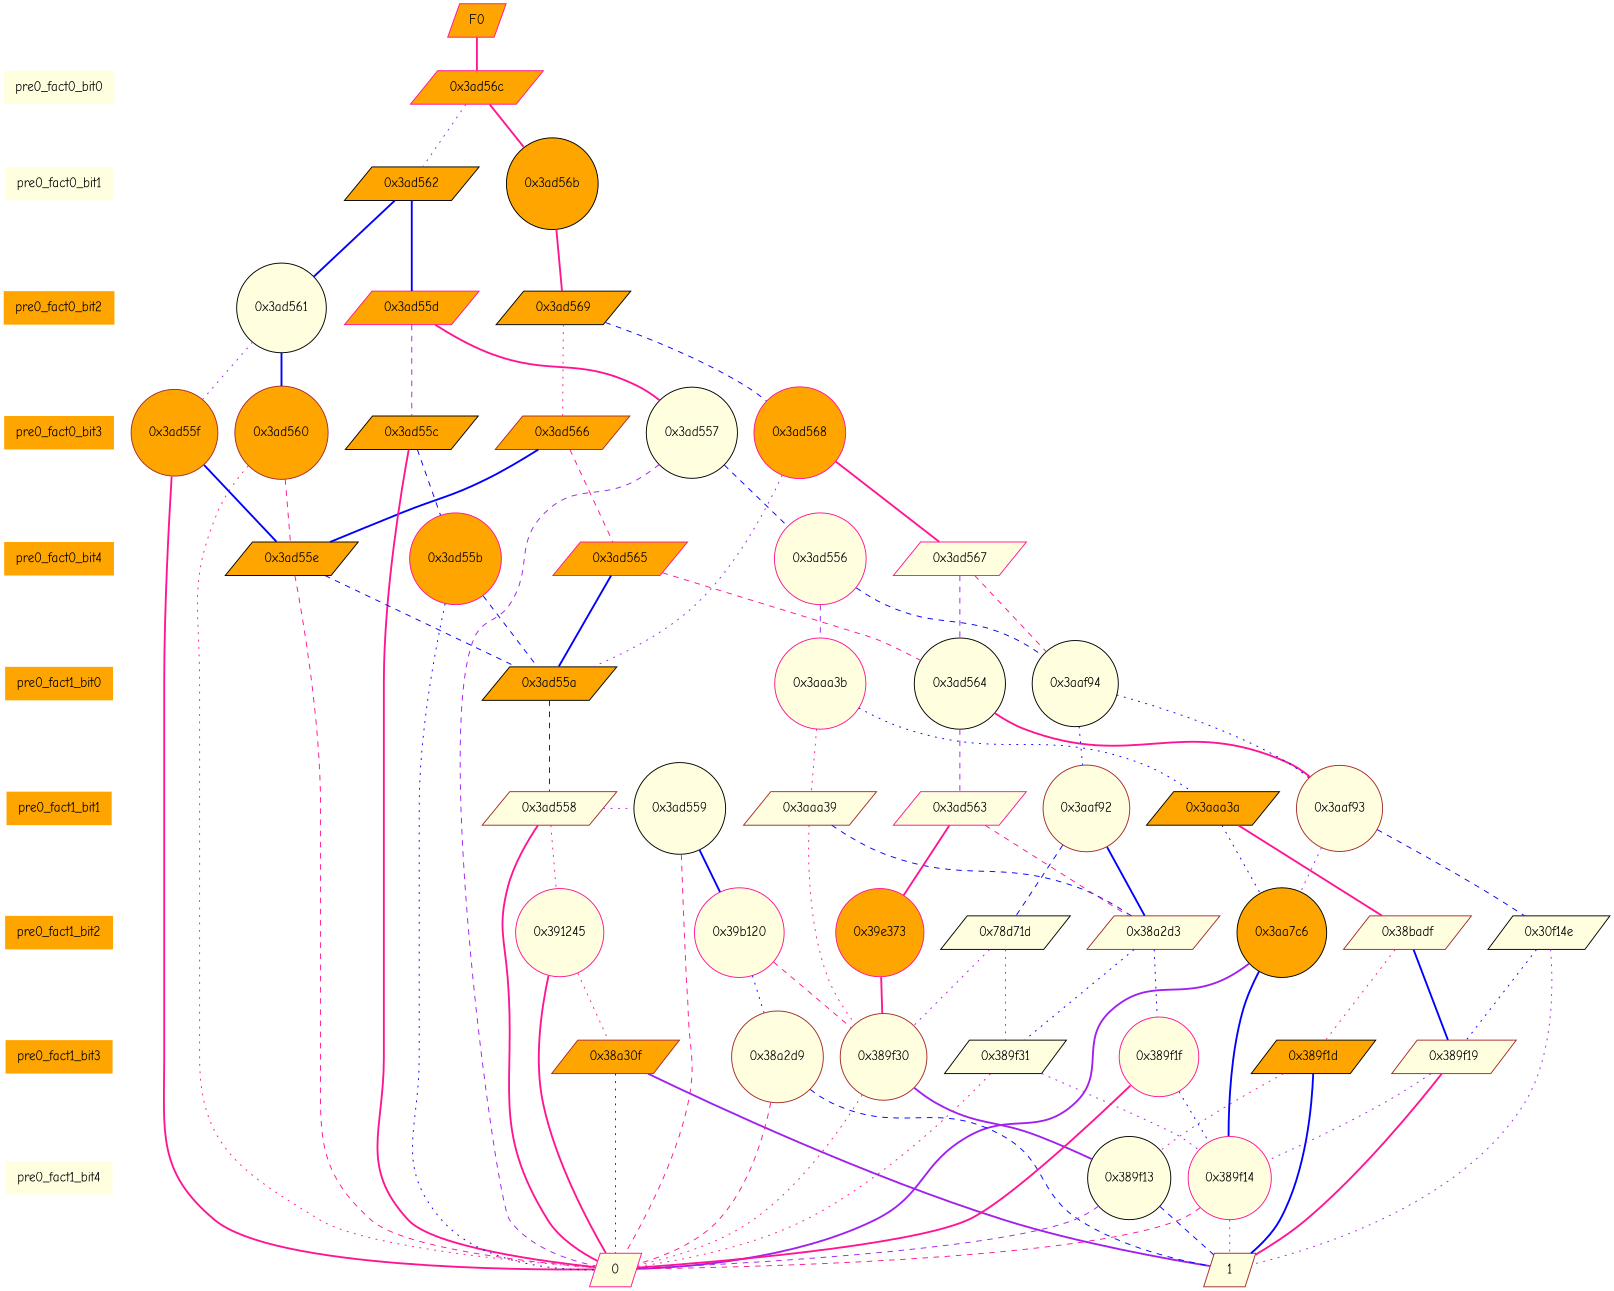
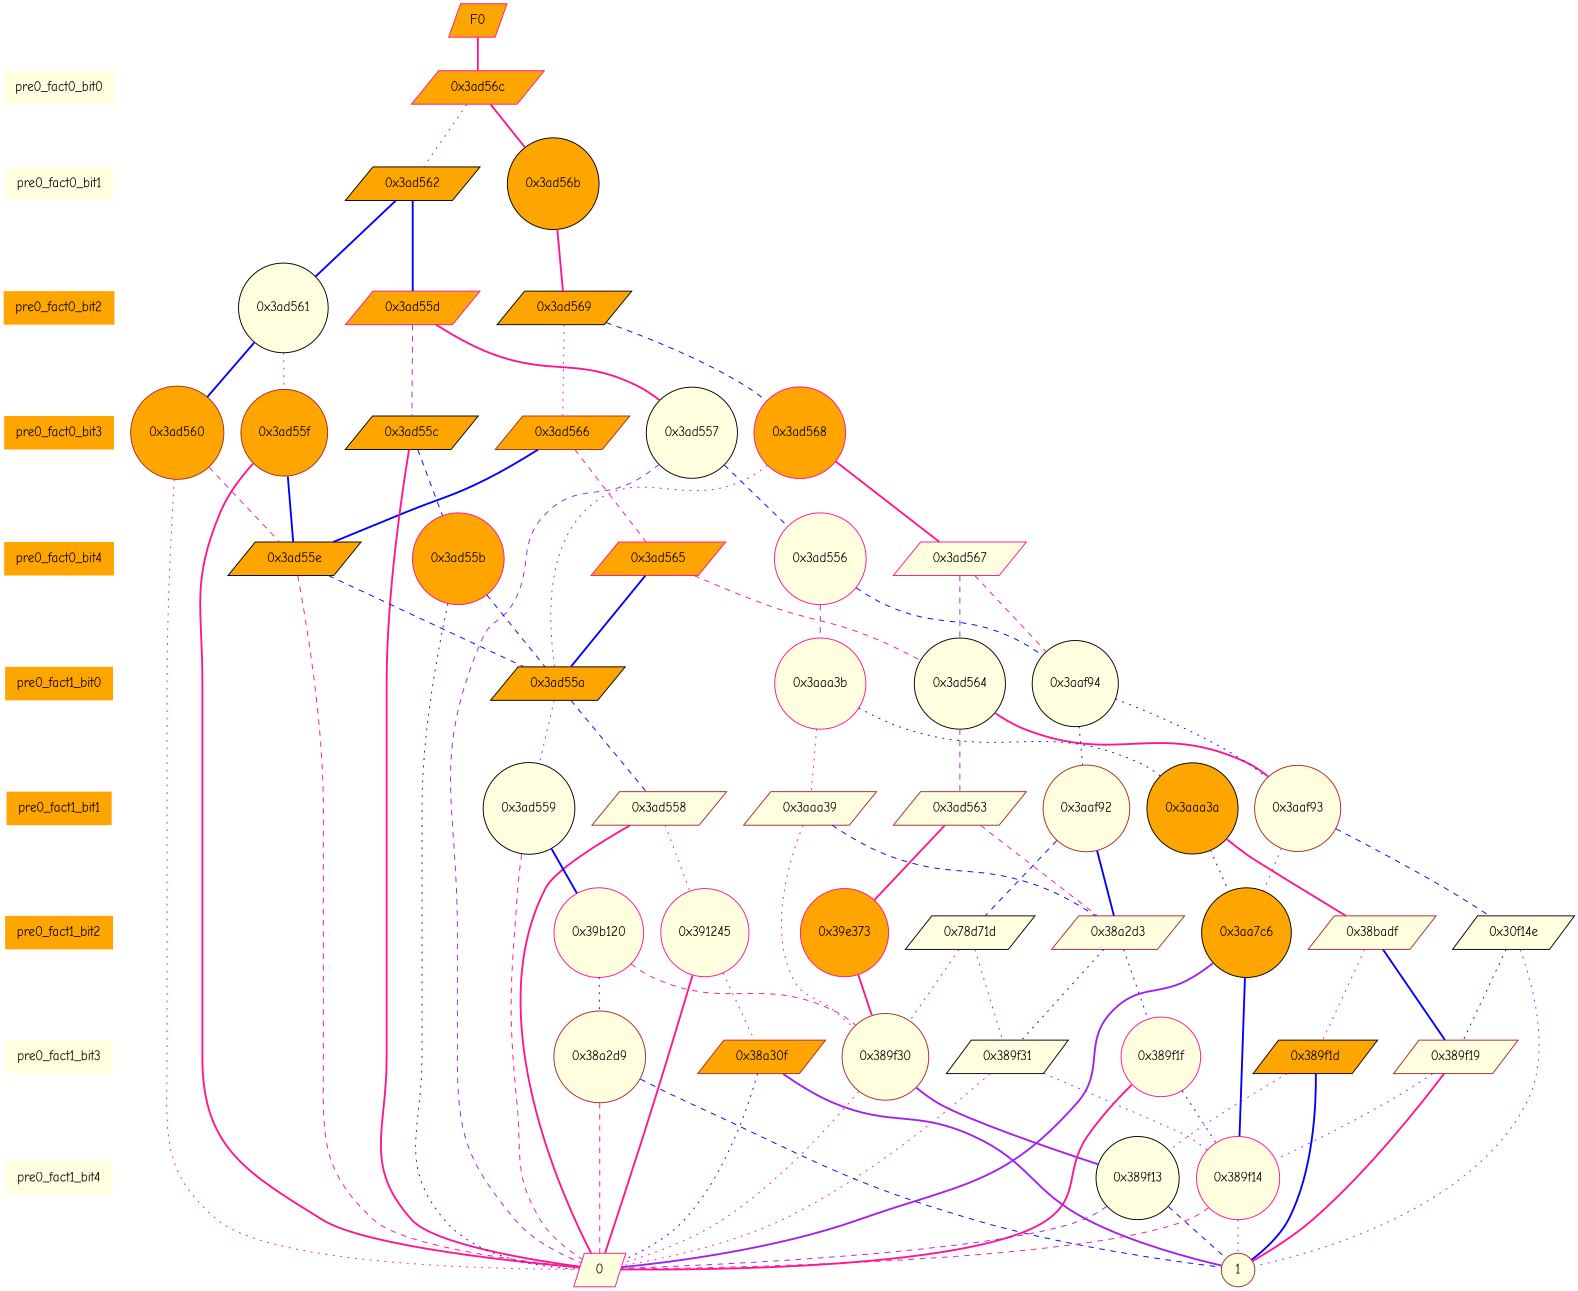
edge "0x3ad558" -- "0x3ad559": now "0x3ad55a" -- "0x3ad559"
node "0x3ad563": color deeppink -> brown
node "0x3aaa3a": shape parallelogram -> circle
node "pre0_fact1_bit3": fillcolor orange -> lightyellow
node "1": shape parallelogram -> circle
